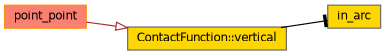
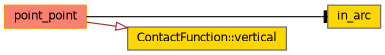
edge "ContactFunction::vertical" -> "in_arc": now "point_point" -> "in_arc"
